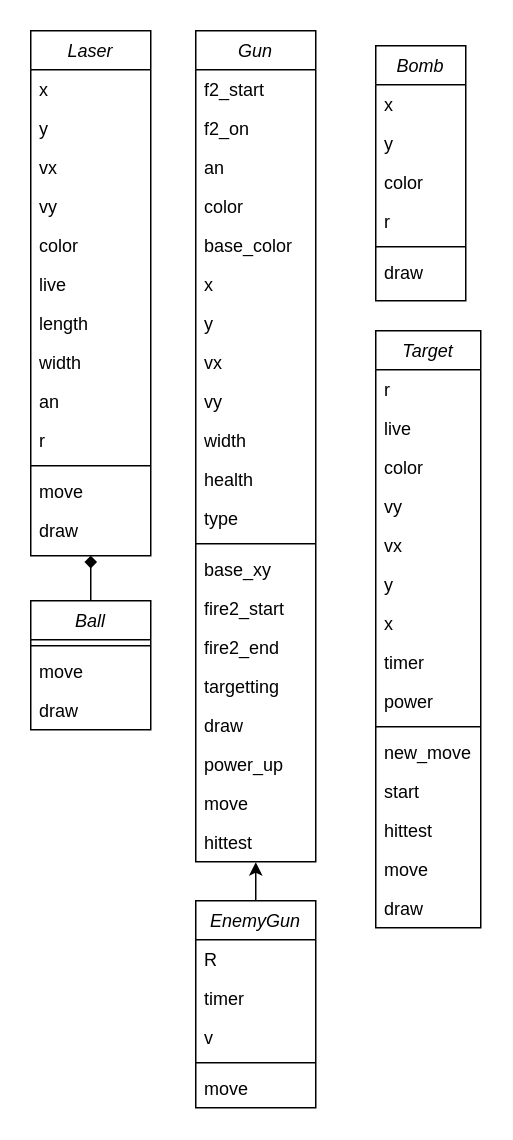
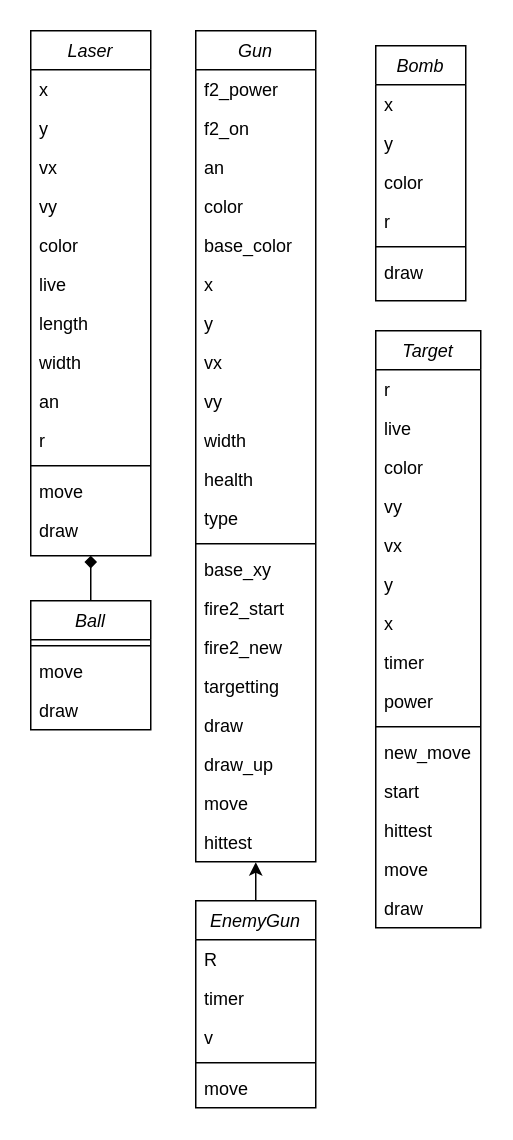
node "f2_start": label "f2_start" -> "f2_power"
node "fire2_end": label "fire2_end" -> "fire2_new"
node "power_up": label "power_up" -> "draw_up"
